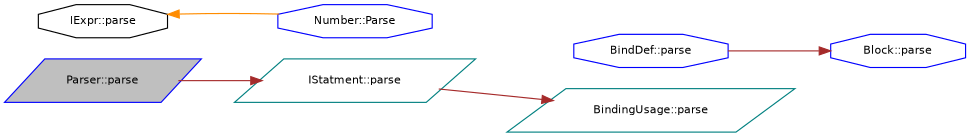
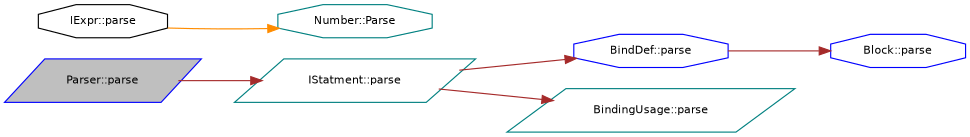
edge "Number::Parse" -> "IExpr::parse": reversed
node "Number::Parse": color blue -> teal
edge "IStatment::parse" -> "BindDef::parse": added
